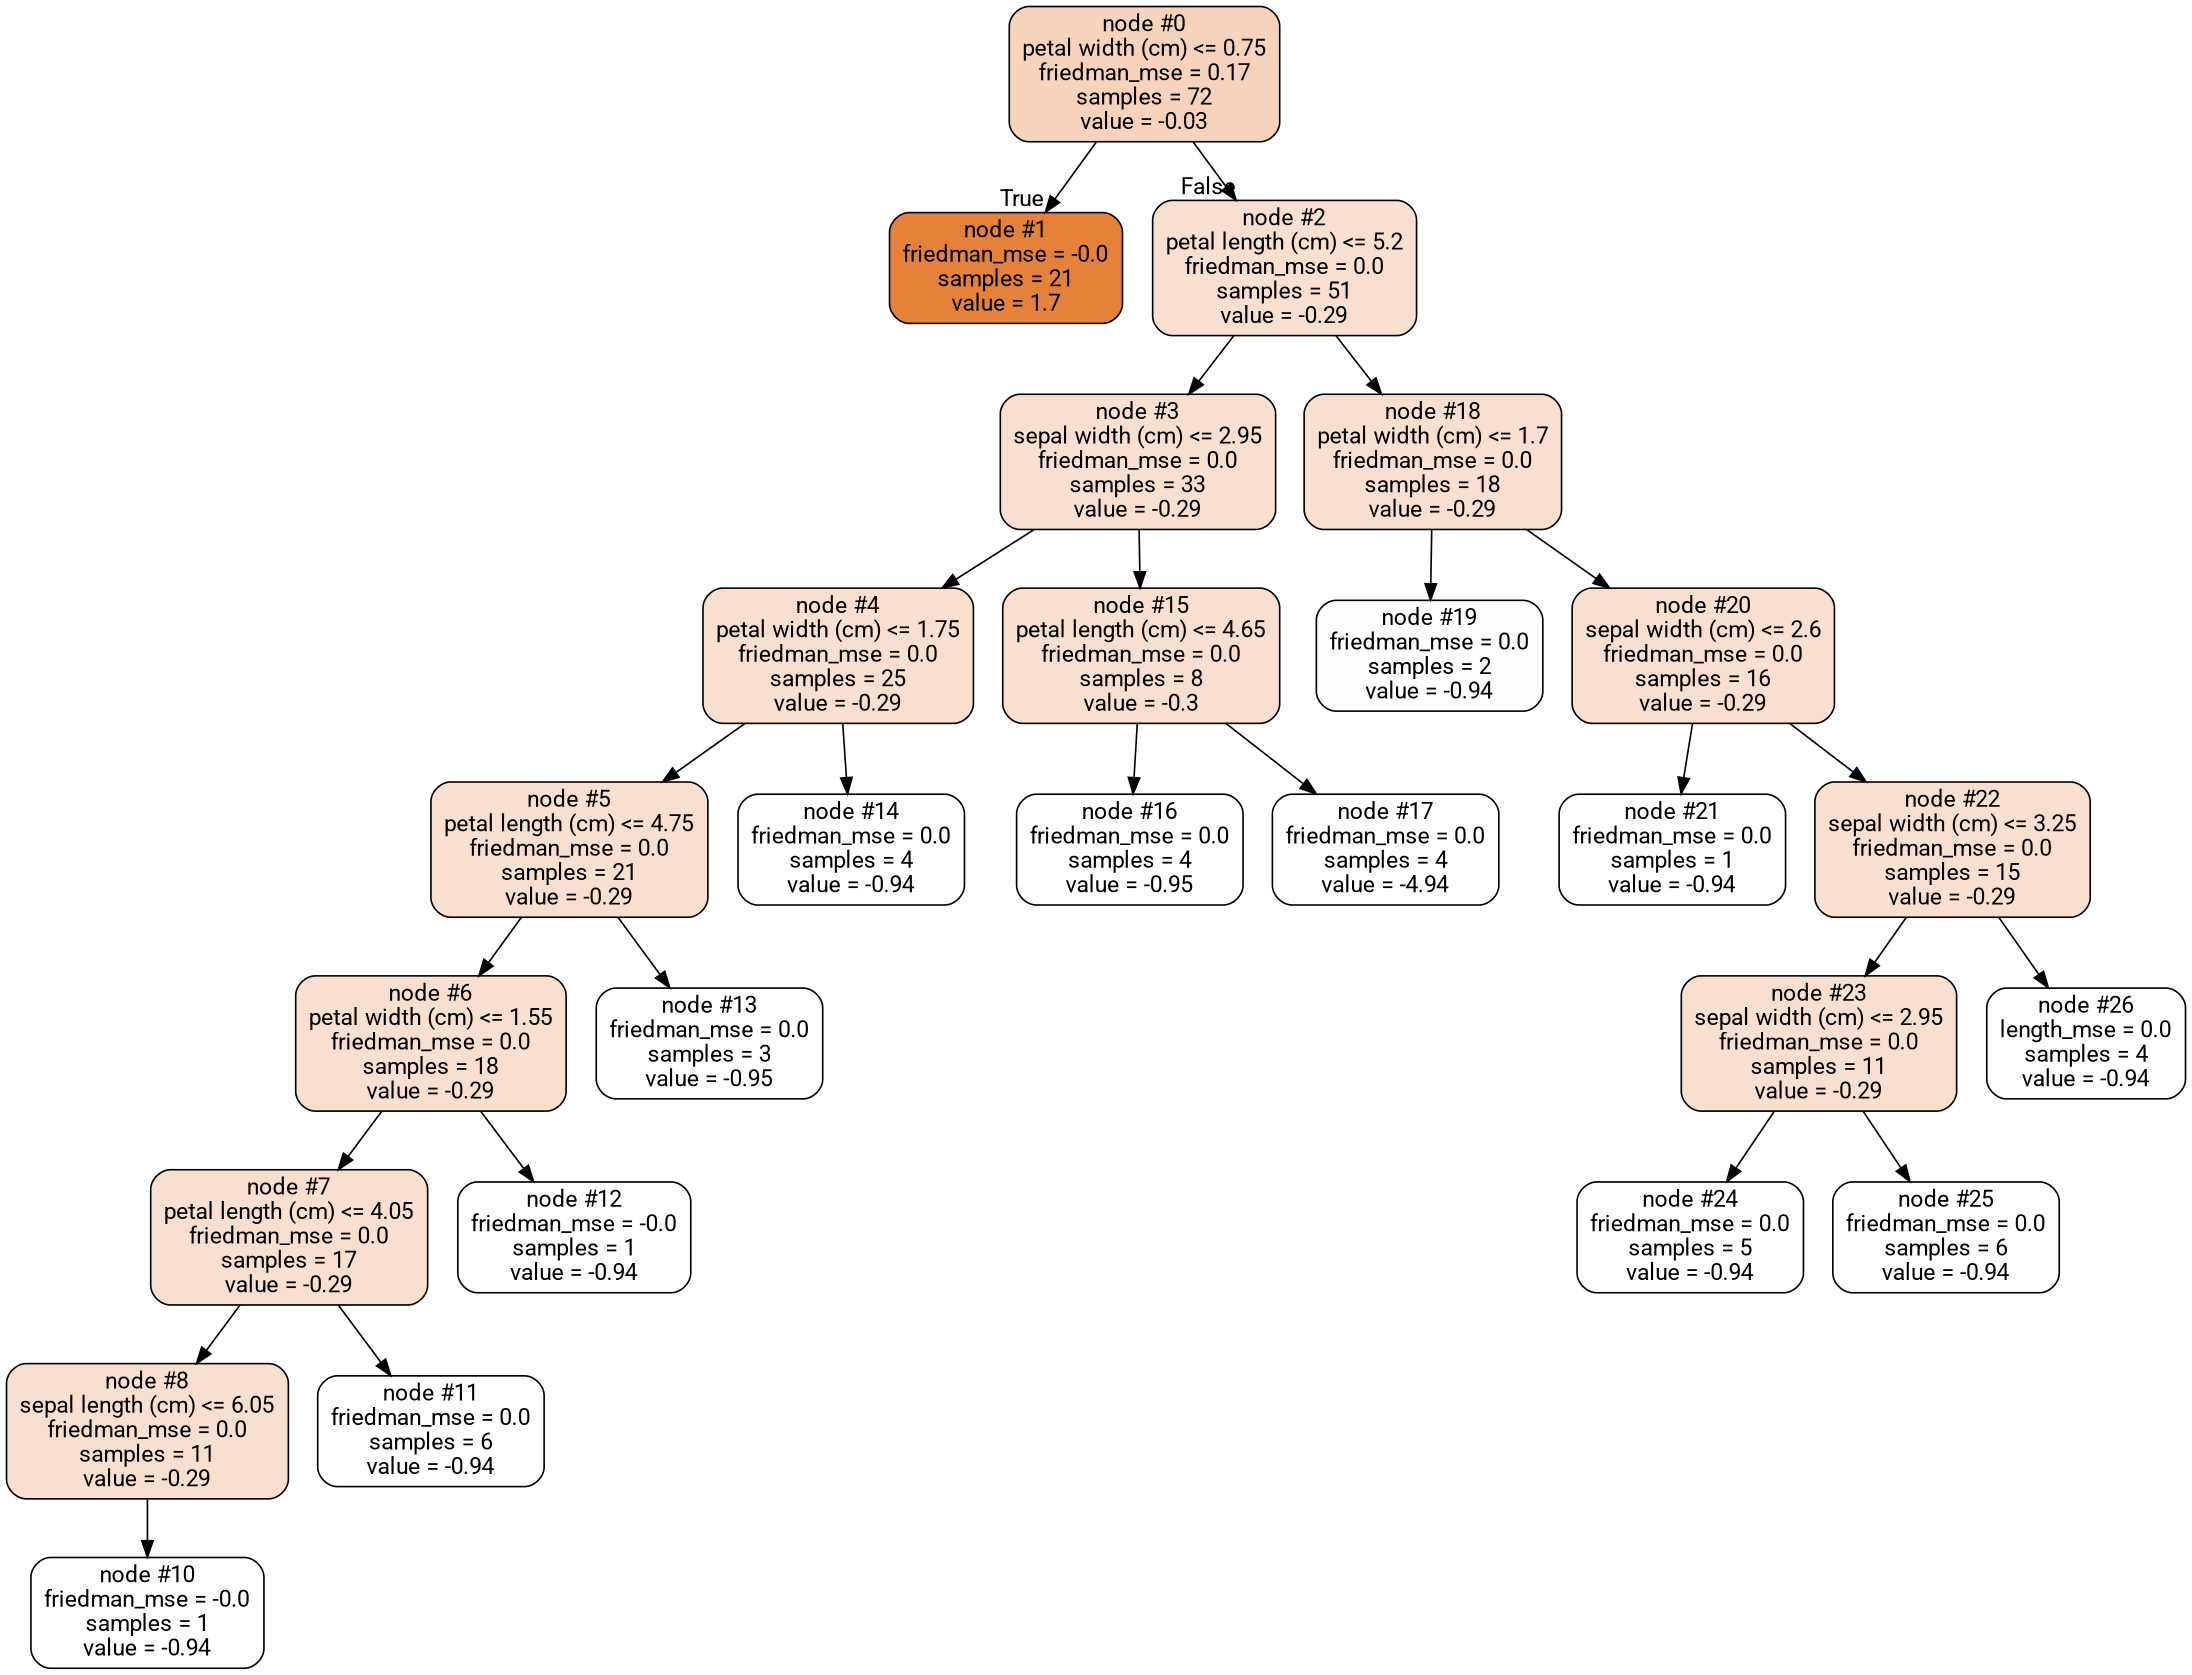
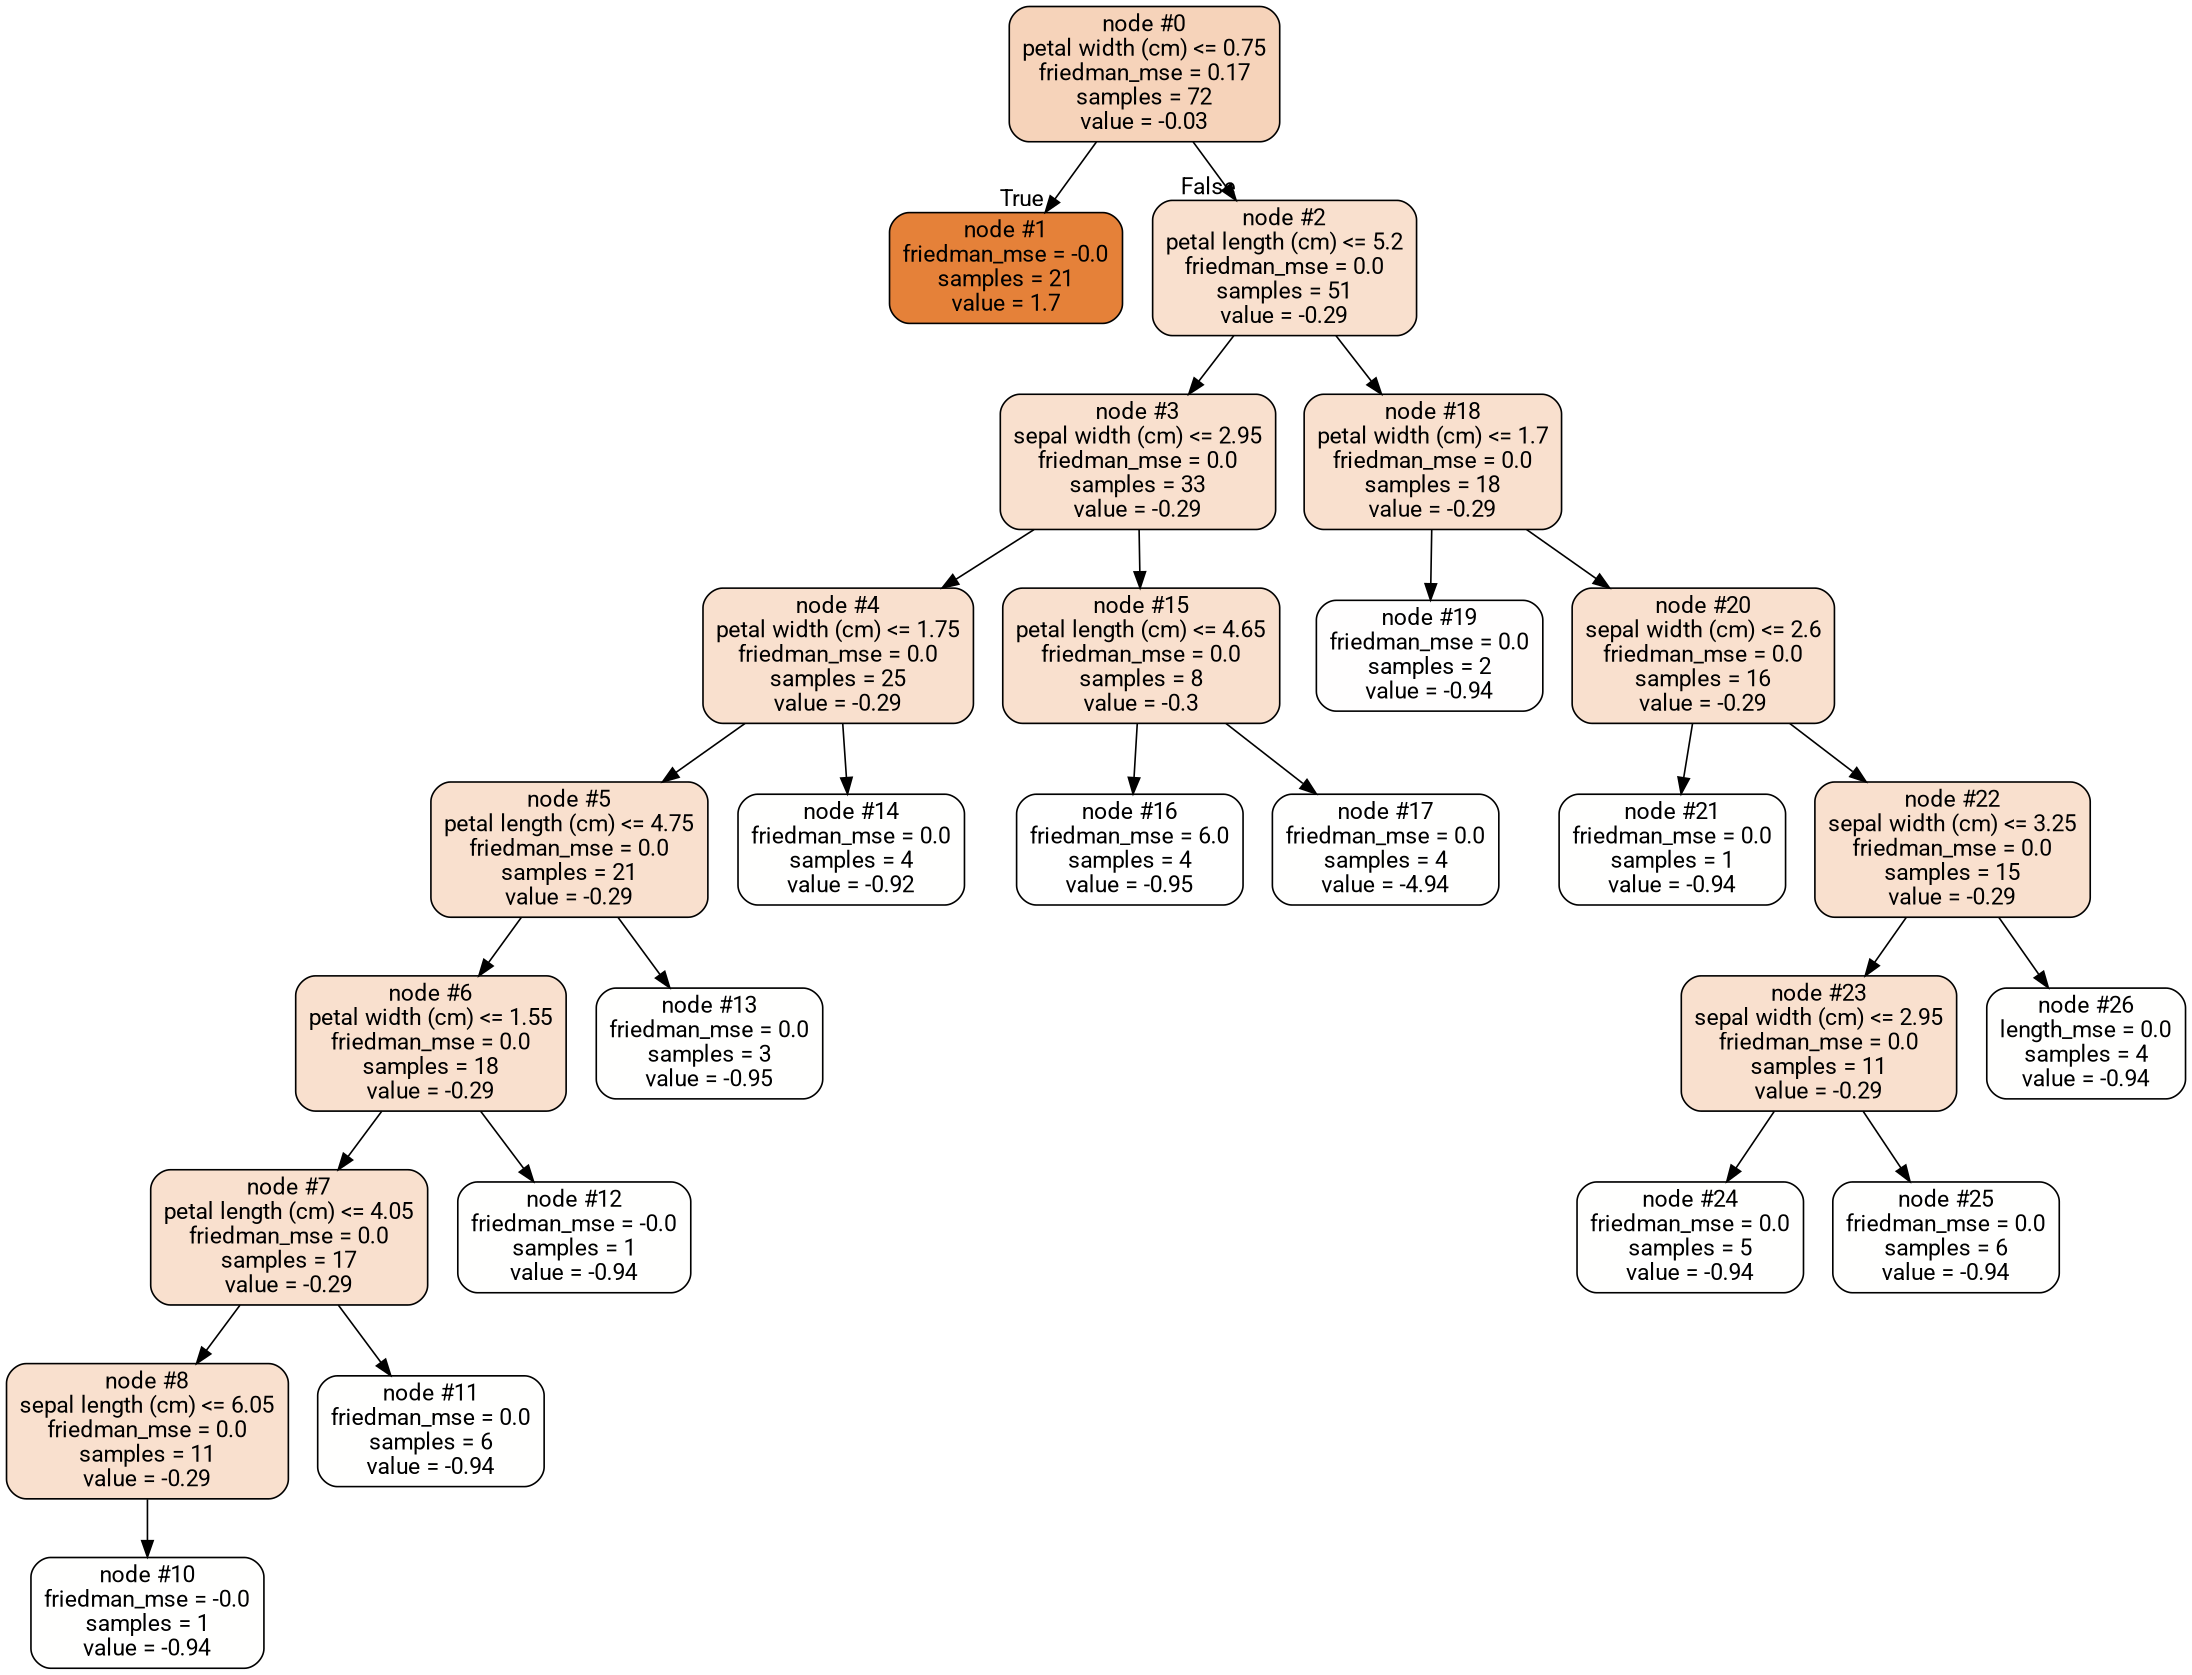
node "node #14 friedman_mse = 0.0 samples = 4 value = -0.94": label "node #14 friedman_mse = 0.0 samples = 4 value = -0.94" -> "node #14 friedman_mse = 0.0 samples = 4 value = -0.92"
node "node #16 friedman_mse = 0.0 samples = 4 value = -0.95": label "node #16 friedman_mse = 0.0 samples = 4 value = -0.95" -> "node #16 friedman_mse = 6.0 samples = 4 value = -0.95"
